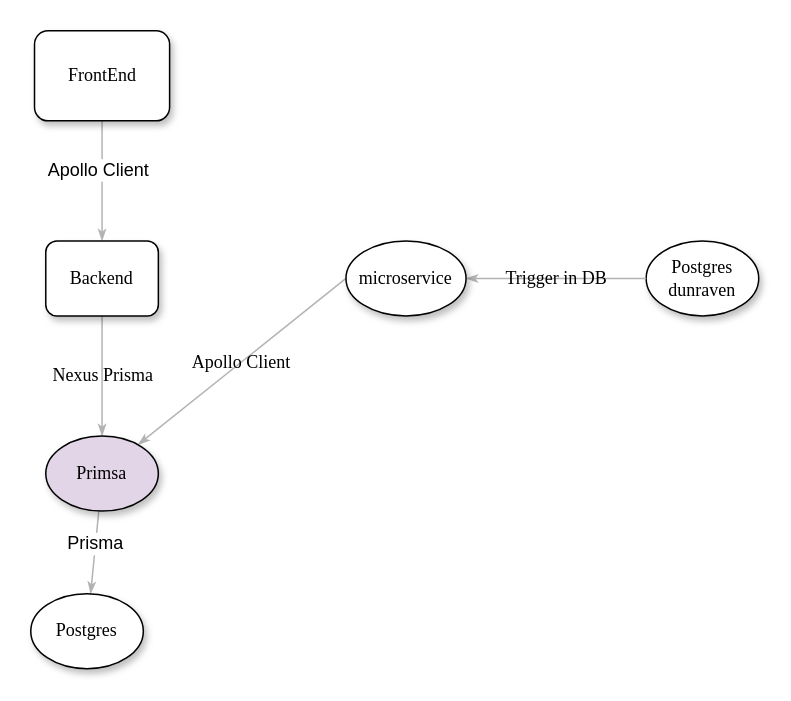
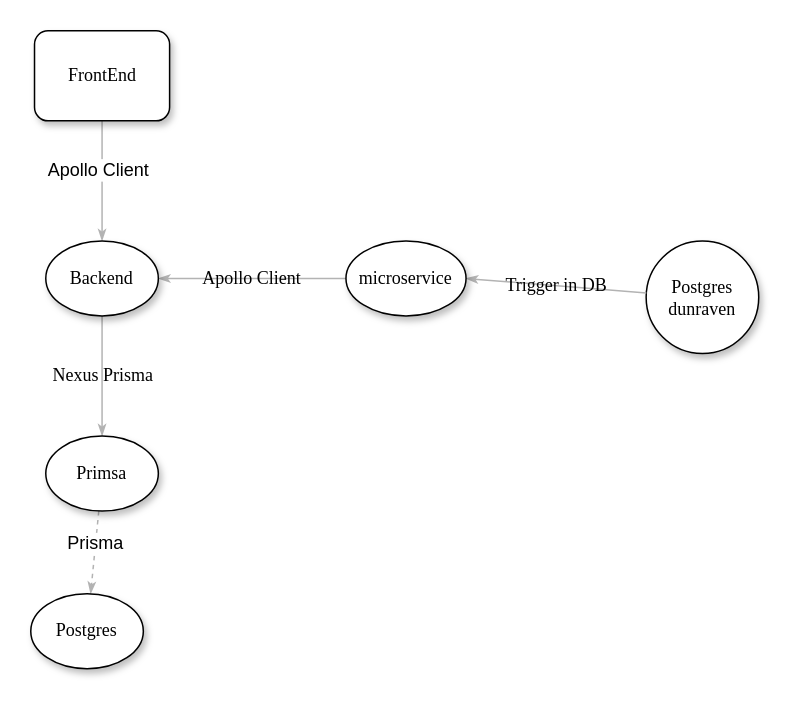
node "Backend": shape rounded rectangle -> ellipse
node "Postgres dunraven": size 113x75 -> 113x113
edge "microservice" -> "Primsa": now "microservice" -> "Backend"
node "Primsa": fillcolor #e1d5e7 -> #ffffff
edge "Primsa" -> "Postgres": style solid -> dashed
